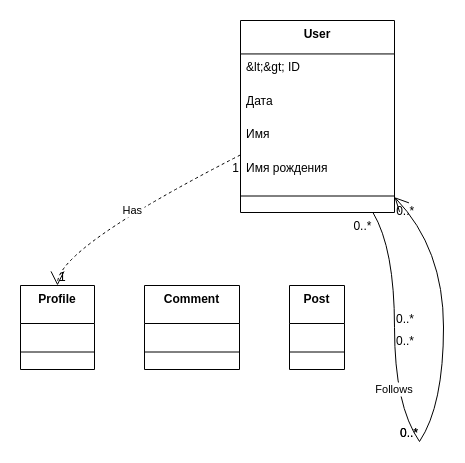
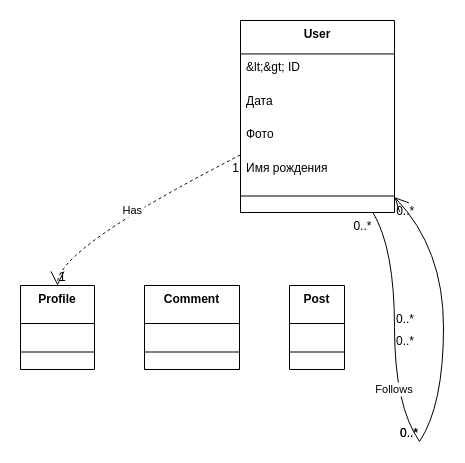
node "Имя": label "Имя" -> "Фото"
